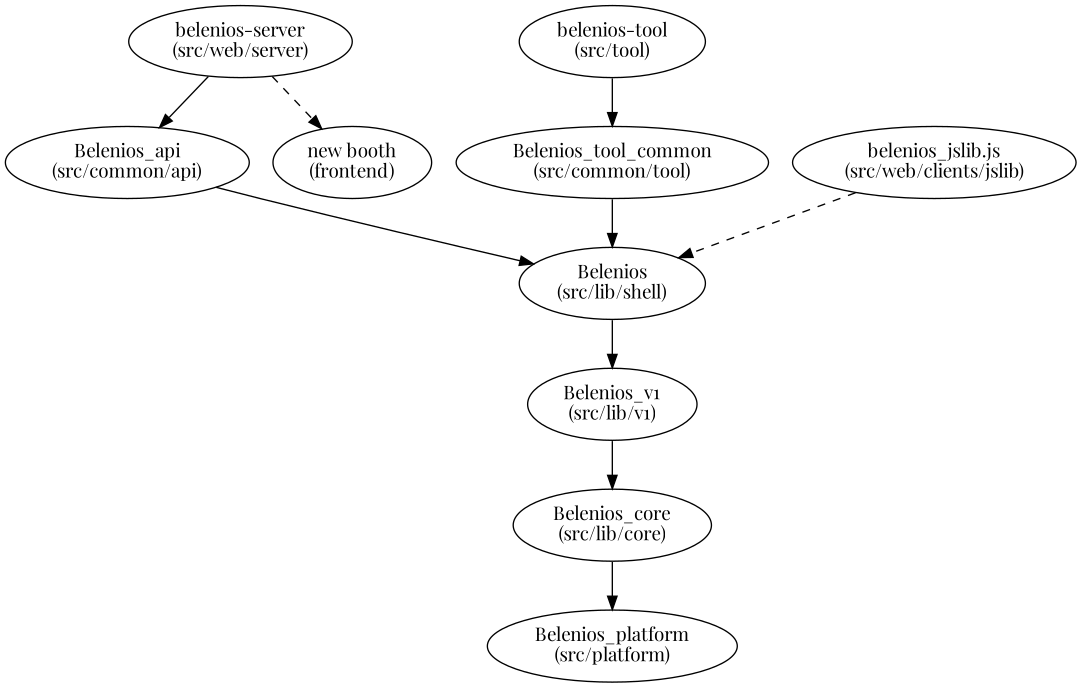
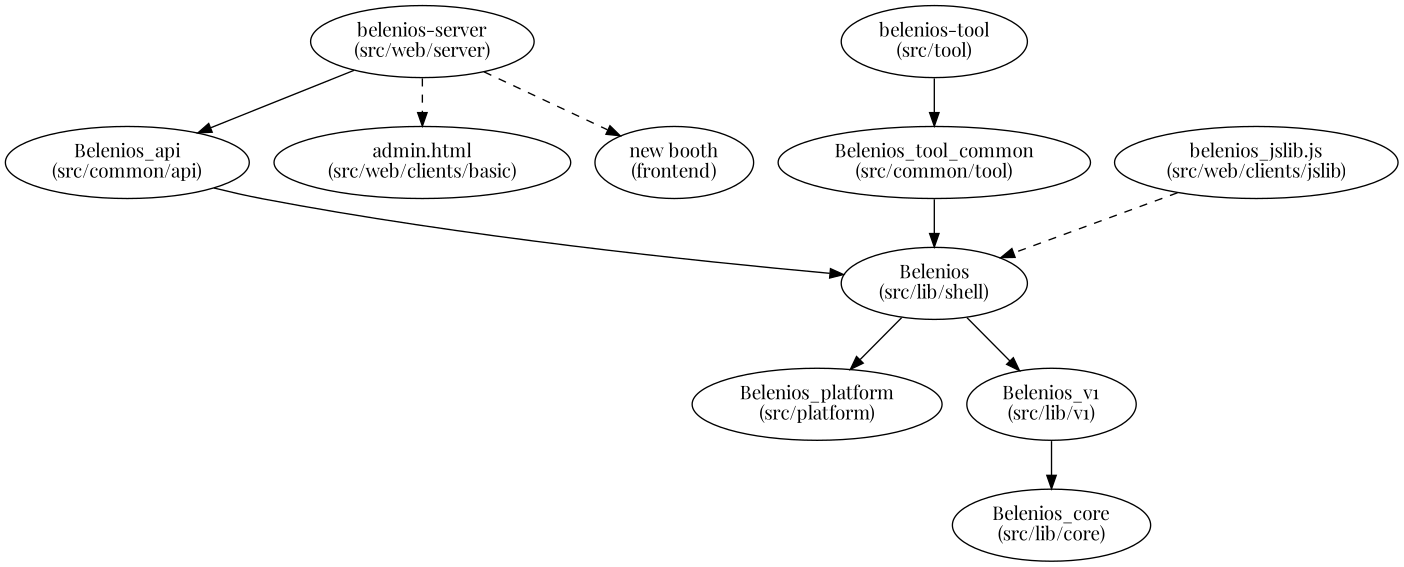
node "admin.html (src/web/clients/basic)": added
edge "Belenios_core (src/lib/core)" -> "Belenios_platform (src/platform)": now "Belenios (src/lib/shell)" -> "Belenios_platform (src/platform)"
